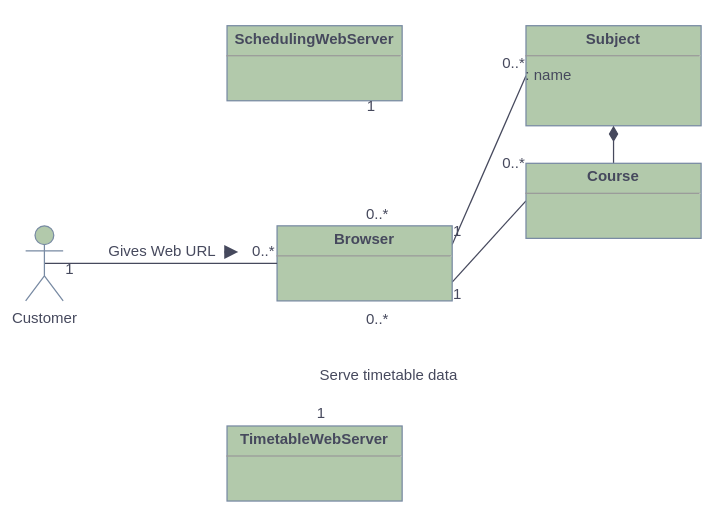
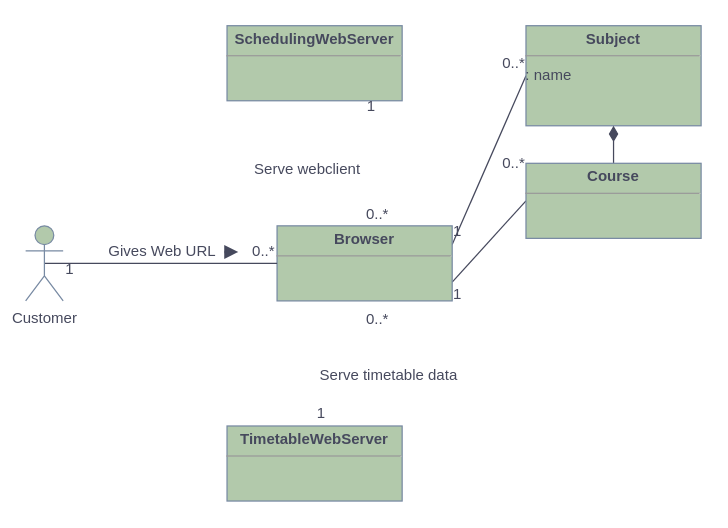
node "Serve webclient": added
